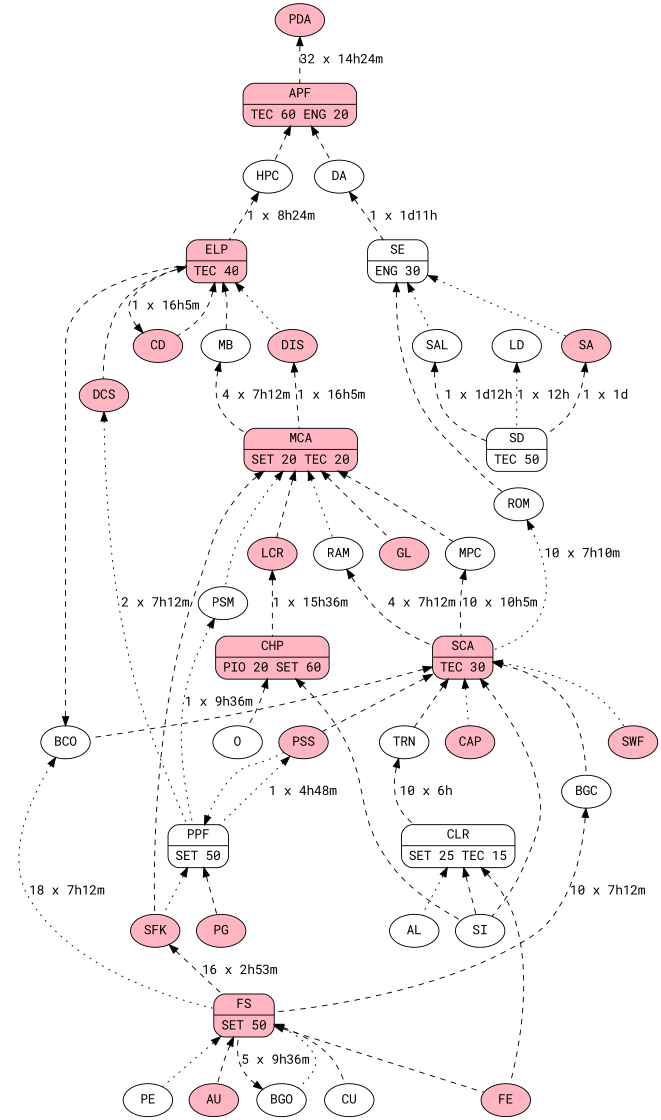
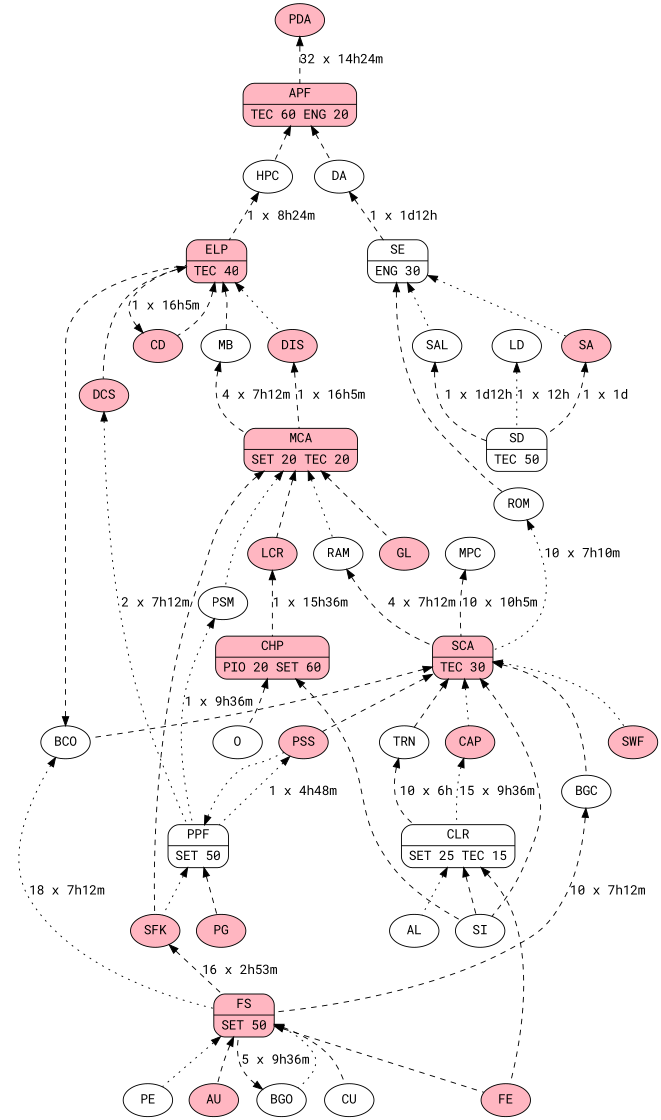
edge "SE" -> "DA": label "1 x 1d11h" -> "1 x 1d12h"
edge "MPC" -> "MCA": removed
edge "CLR" -> "CAP": added, label "15 x 9h36m"
